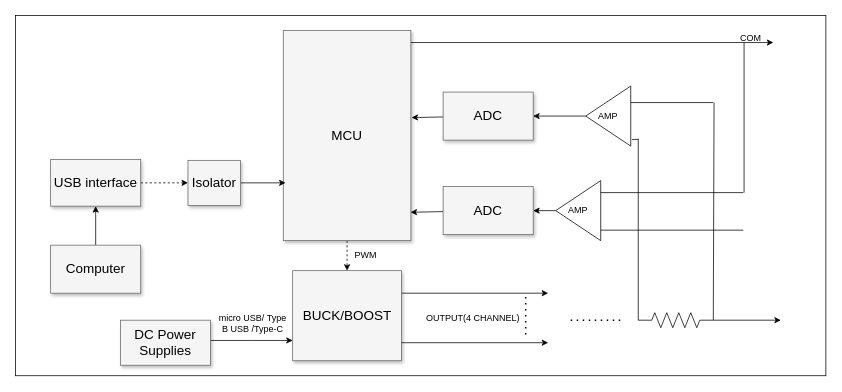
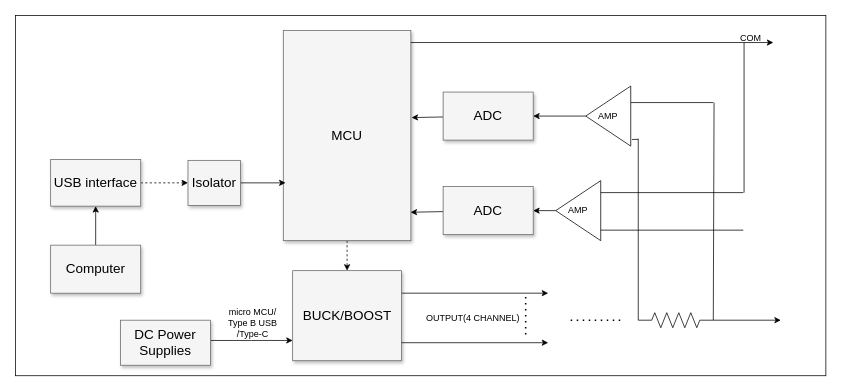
node "PWM": removed
node "micro USB/ Type B USB /Type-C": label "micro USB/ Type B USB /Type-C" -> "micro MCU/ Type B USB /Type-C"
